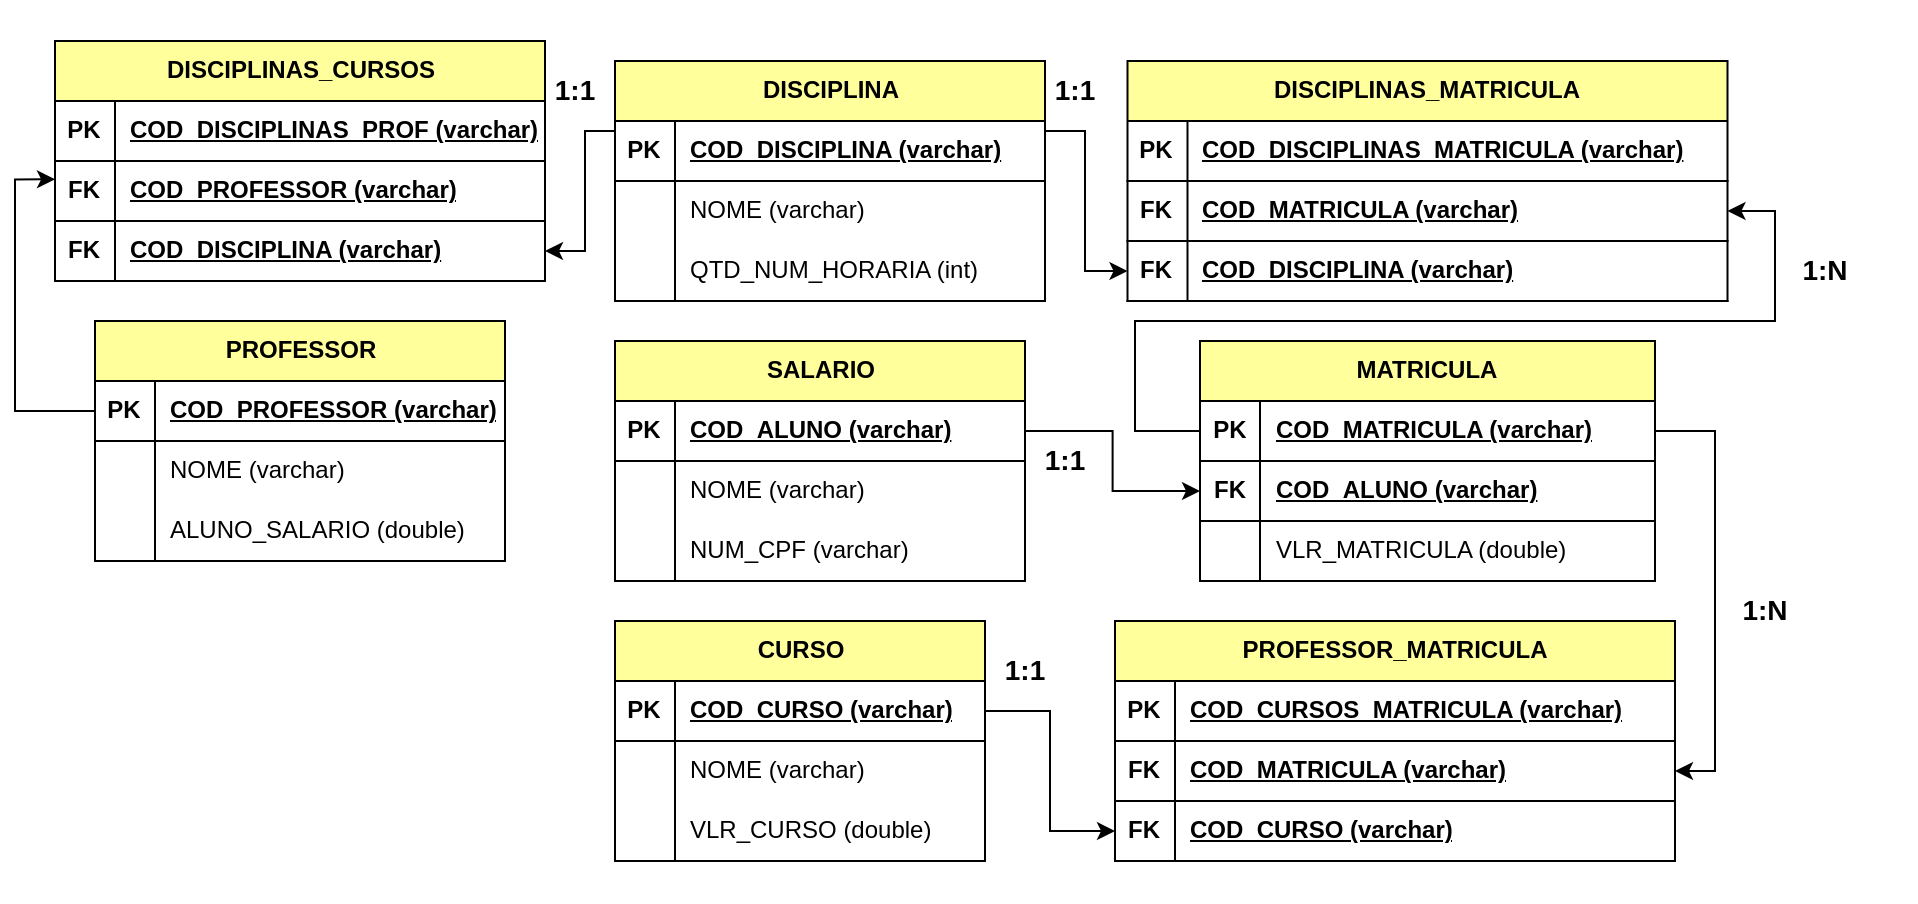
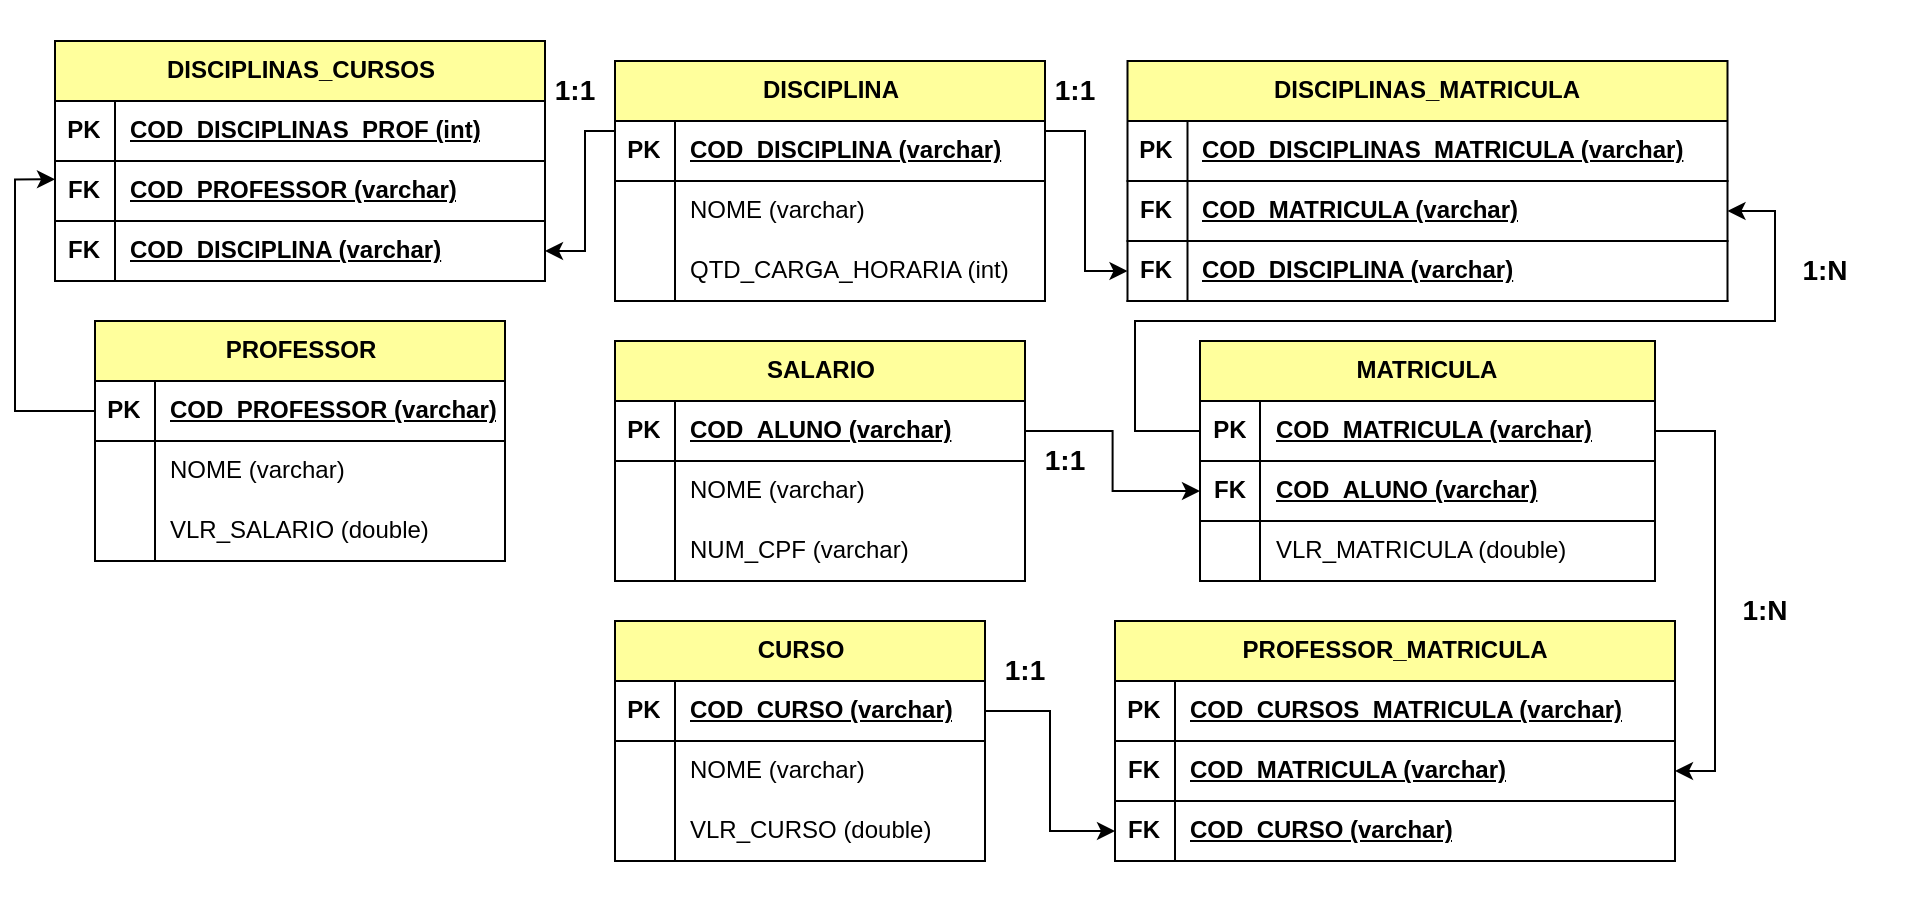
node "COD_DISCIPLINAS_PROF (varchar)": label "COD_DISCIPLINAS_PROF (varchar)" -> "COD_DISCIPLINAS_PROF (int)"
node "QTD_NUM_HORARIA (int)": label "QTD_NUM_HORARIA (int)" -> "QTD_CARGA_HORARIA (int)"
node "ALUNO_SALARIO (double)": label "ALUNO_SALARIO (double)" -> "VLR_SALARIO (double)"
